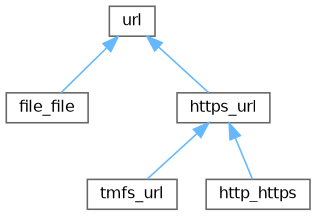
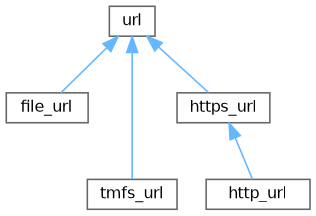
node "file_file": label "file_file" -> "file_url"
edge "tmfs_url" -> "https_url": now "tmfs_url" -> "url"
node "http_https": label "http_https" -> "http_url"
